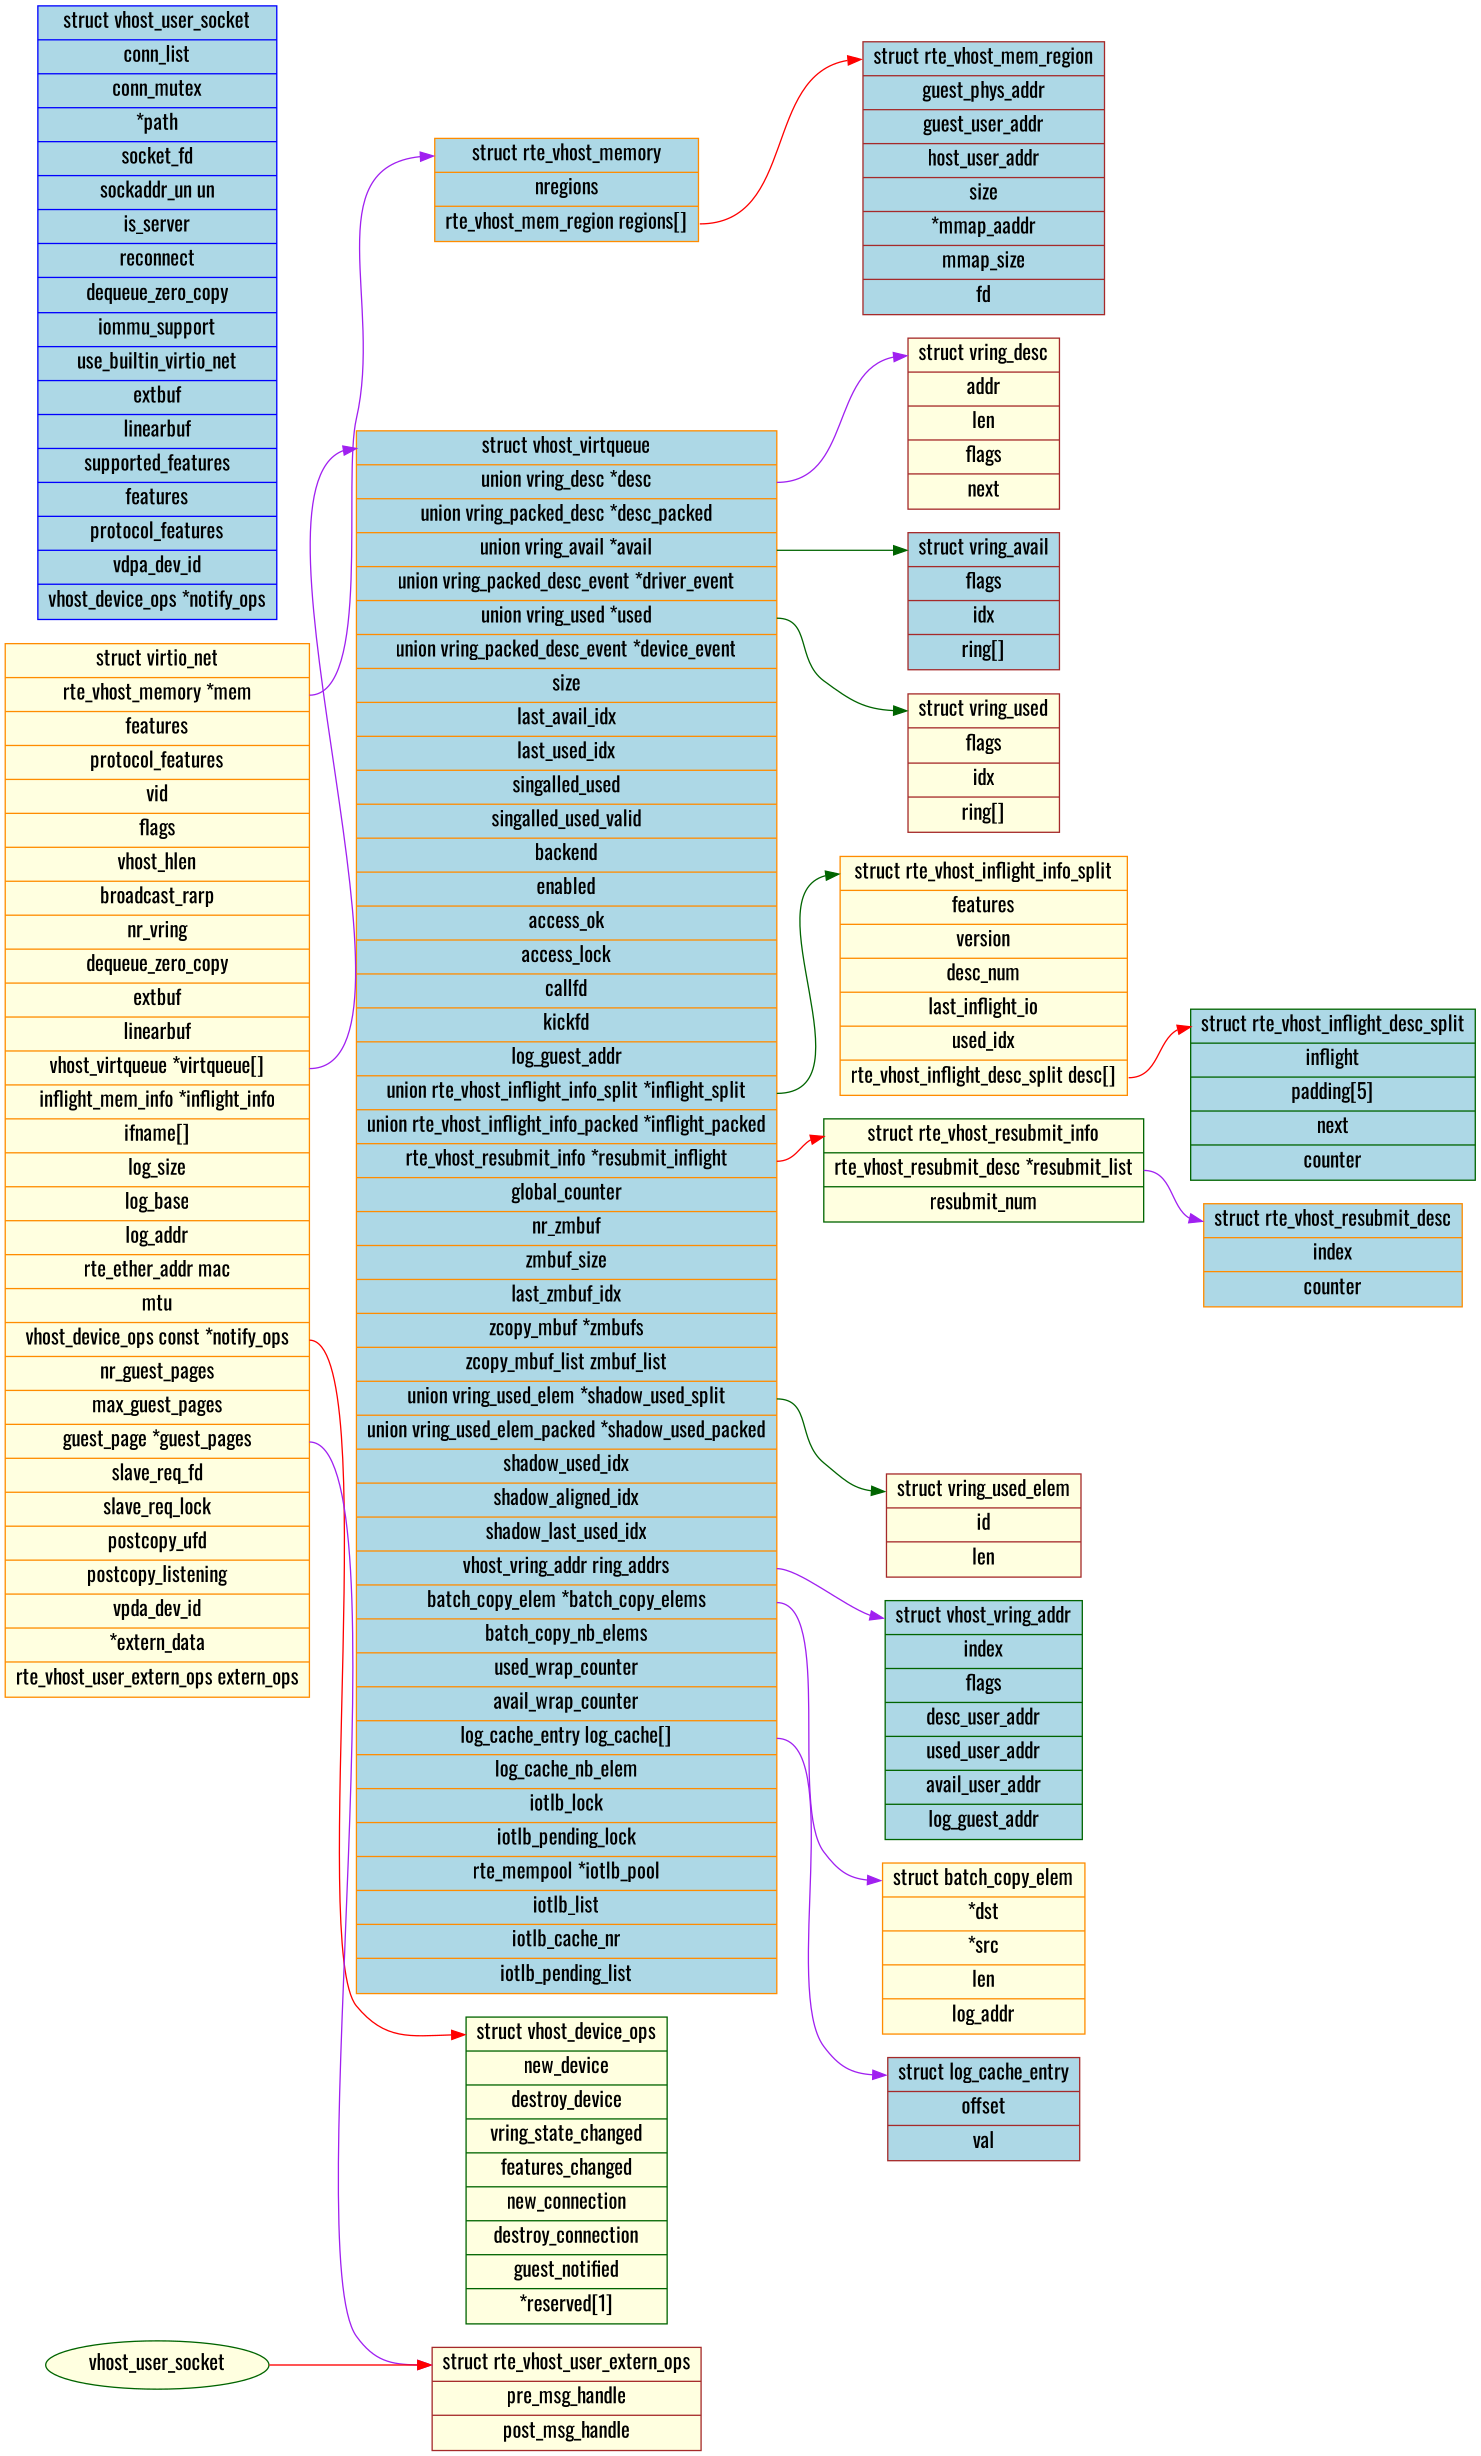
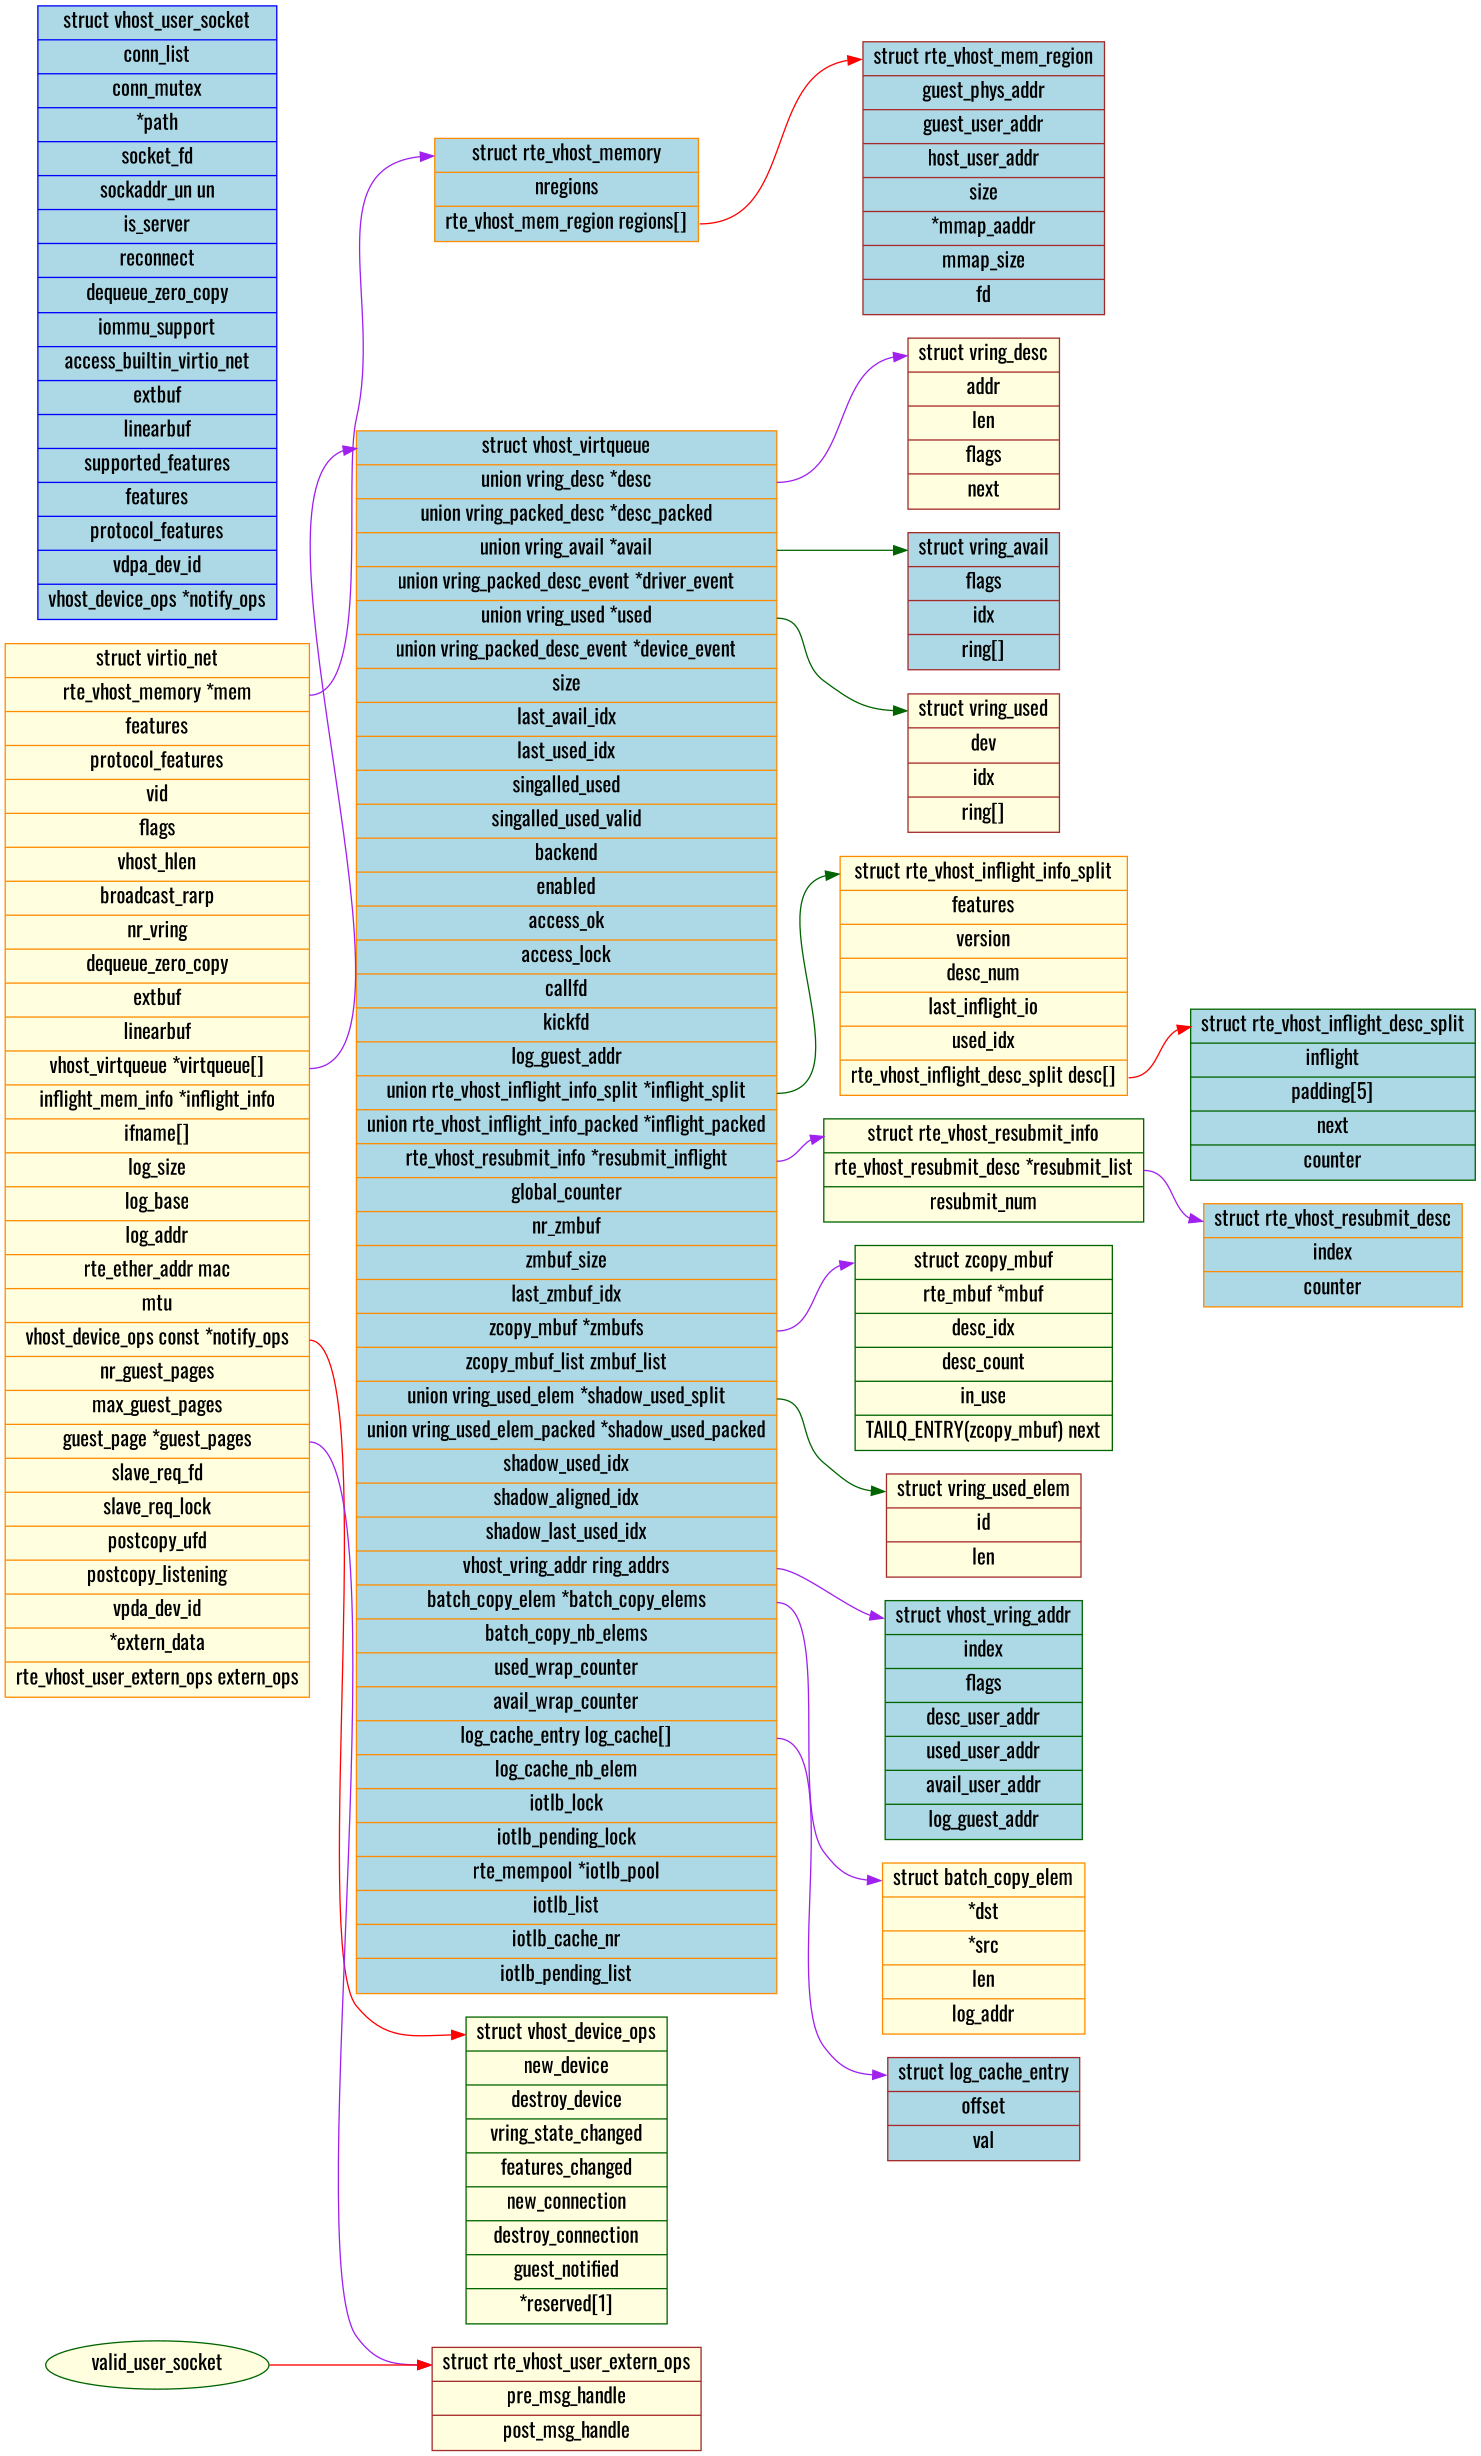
node "struct vhost_user_socket": text "use_builtin_virtio_net" -> "access_builtin_virtio_net"
node "struct vring_used": text "flags" -> "dev"
edge "struct vhost_virtqueue" -> "struct rte_vhost_resubmit_info": color red -> purple
node "struct zcopy_mbuf": added
node "vhost_user_socket": label "vhost_user_socket" -> "valid_user_socket"
